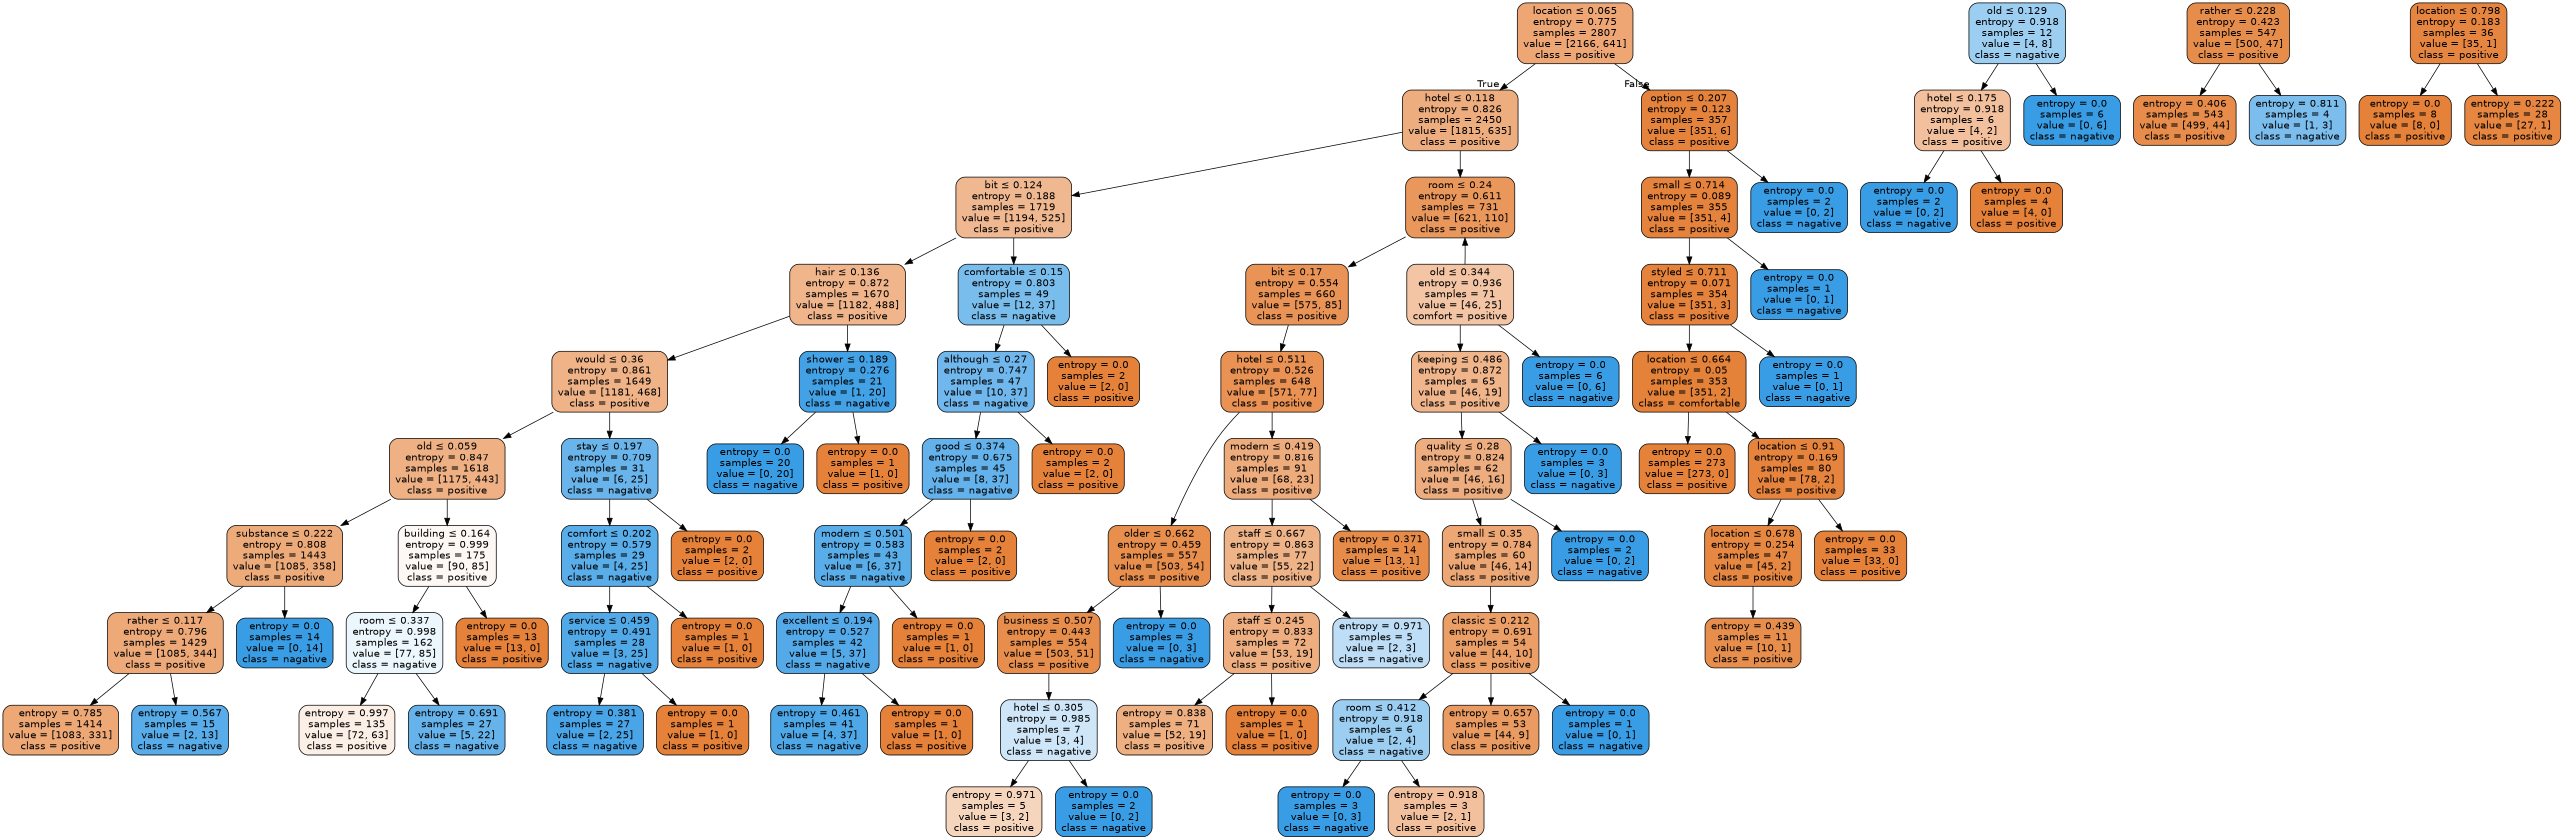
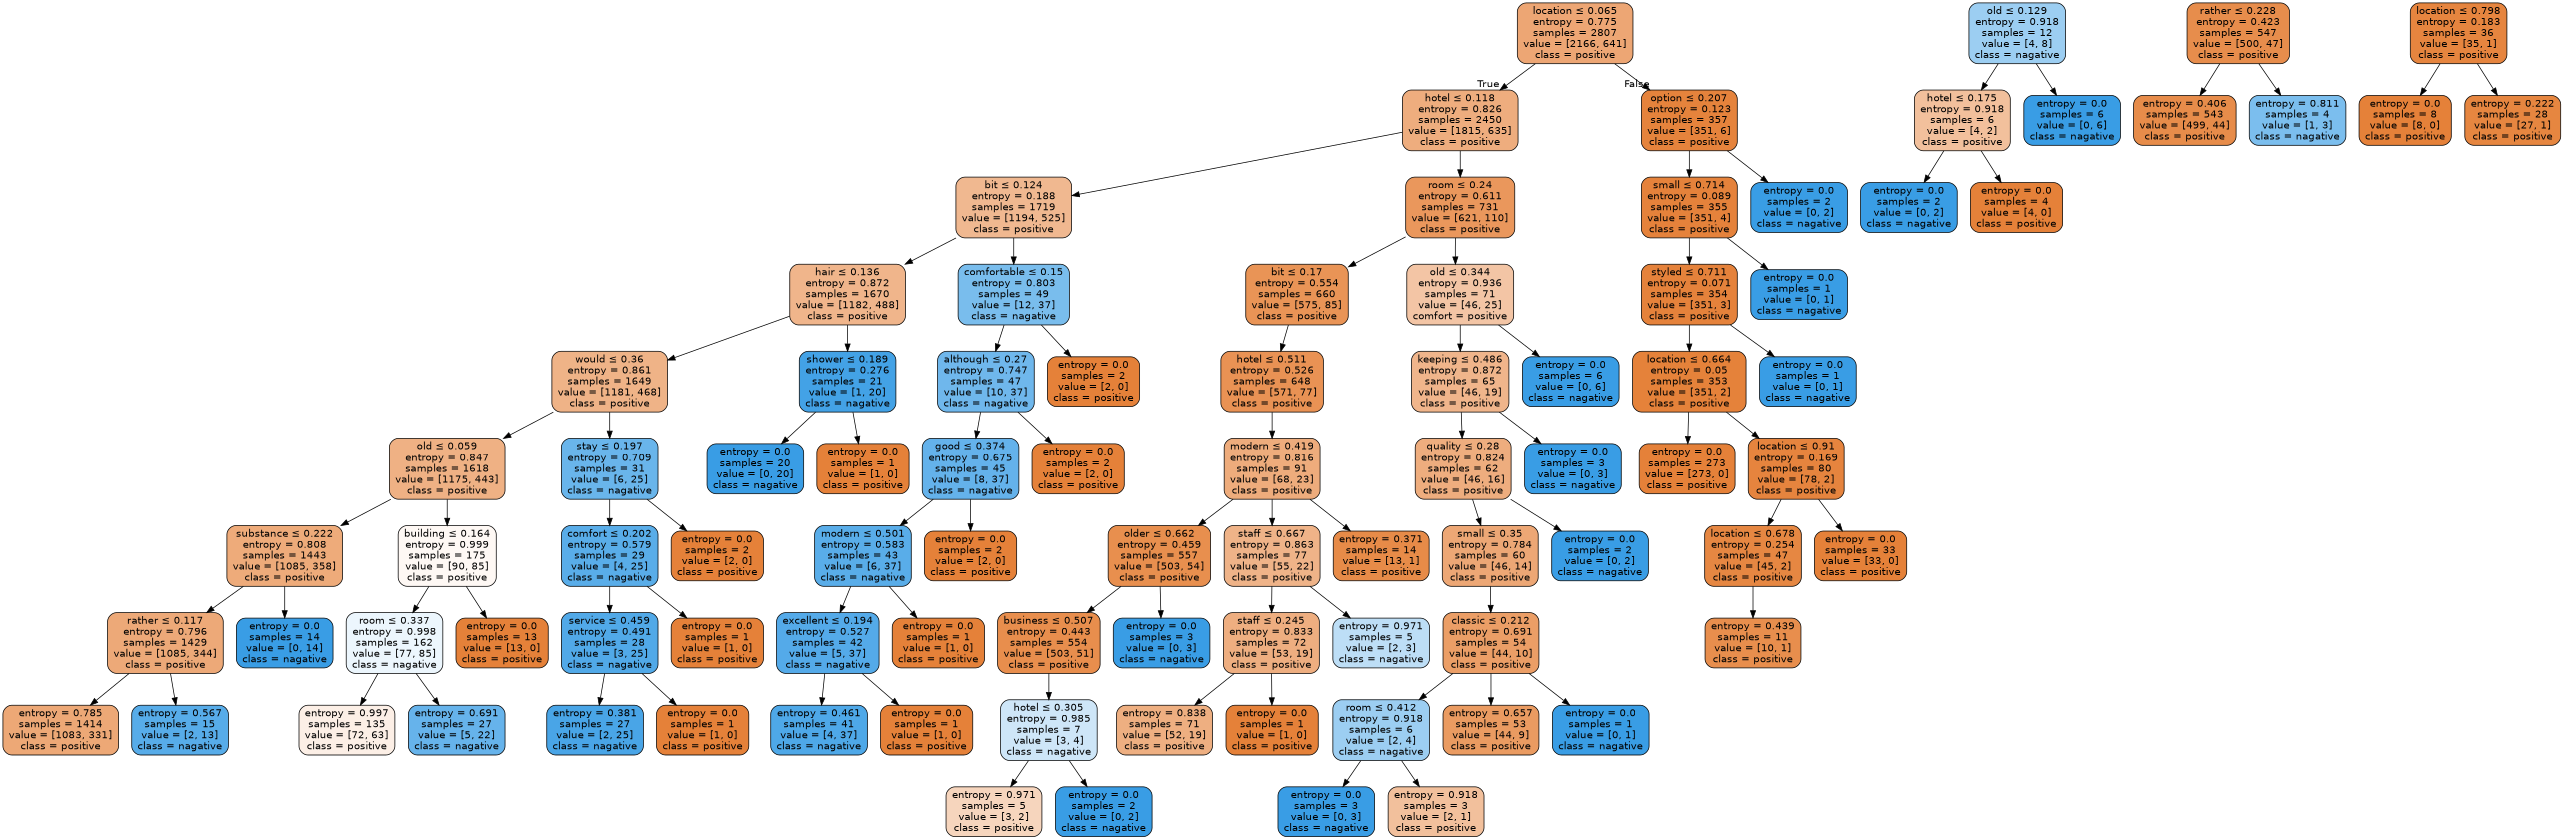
edge "old ≤ 0.344" -> "room ≤ 0.24": reversed
node "location ≤ 0.664": text "class = comfortable" -> "class = positive"
edge "hotel ≤ 0.511" -> "older ≤ 0.662": now "modern ≤ 0.419" -> "older ≤ 0.662"
